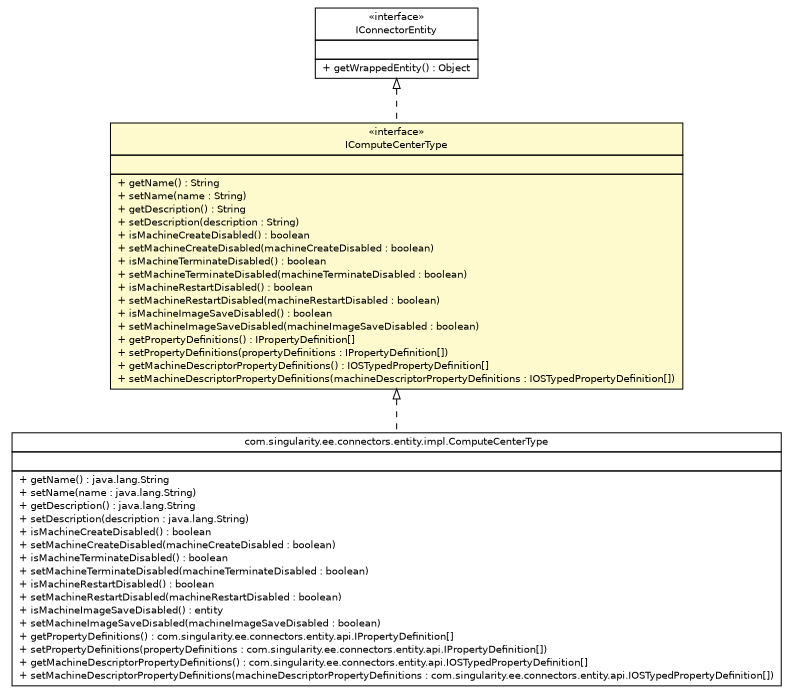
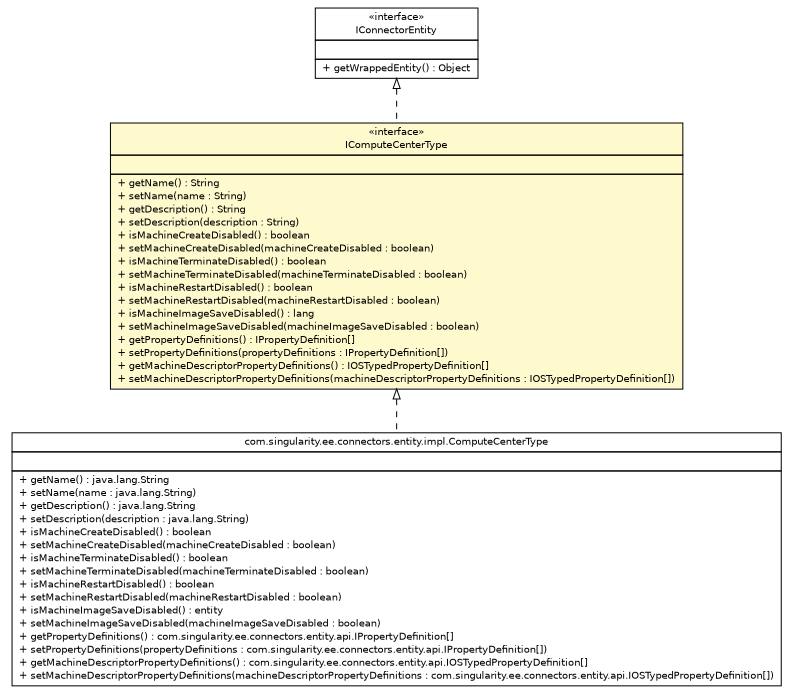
node "IComputeCenterType": text "+ isMachineImageSaveDisabled() : boolean" -> "+ isMachineImageSaveDisabled() : lang"
